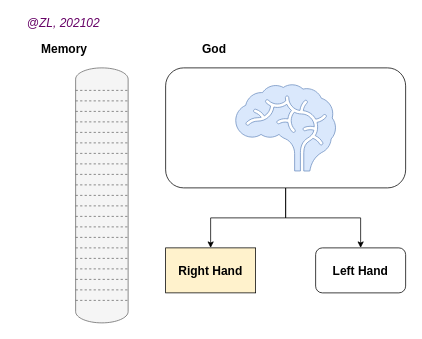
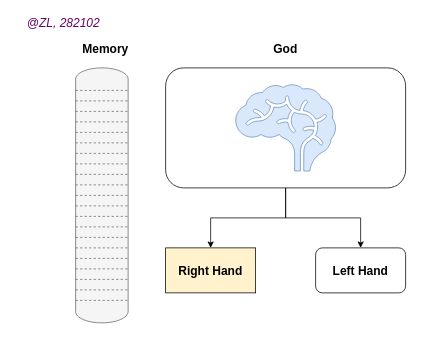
node "@ZL, 202102": label "@ZL, 202102" -> "@ZL, 282102"
node "Memory": moved (64, 49) -> (105, 49)
node "God": moved (214, 49) -> (285, 49)
